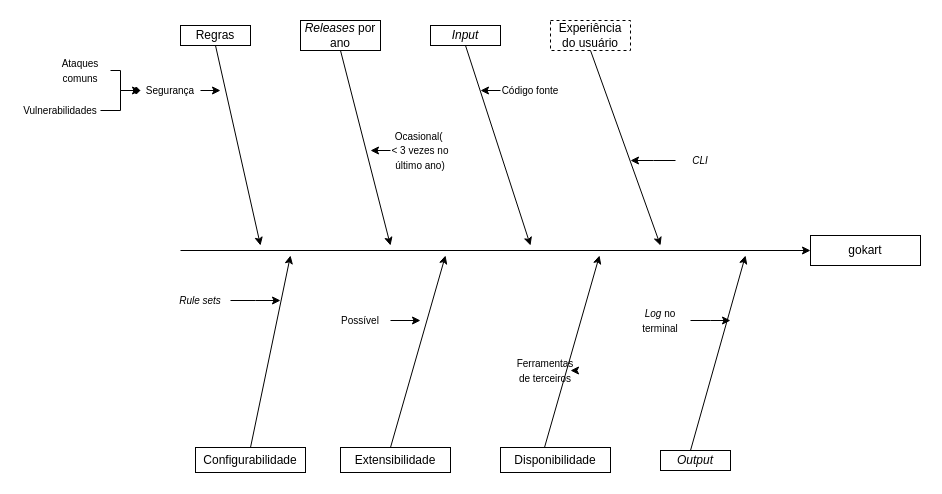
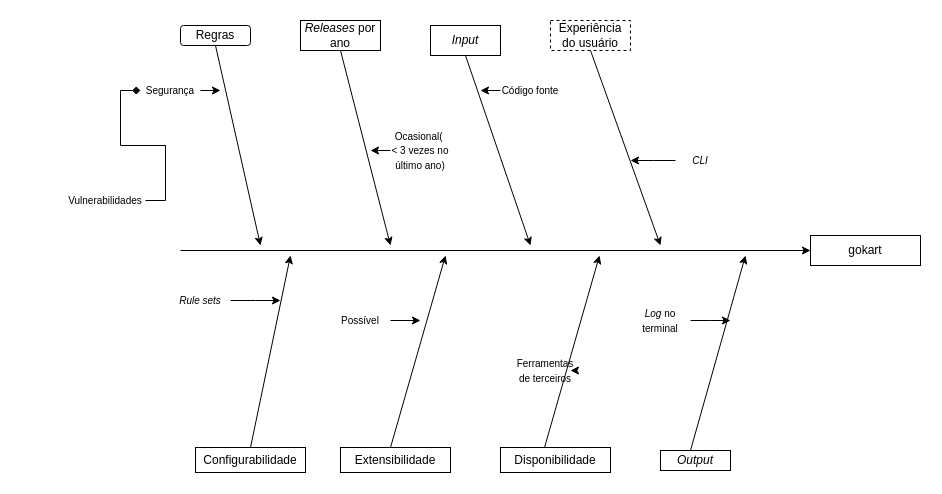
node "Regras": shape rectangle -> rounded rectangle
node "Input": size 70x20 -> 70x30
node "Ataques comuns": removed
edge "Ataques comuns" -> "Segurança": removed
node "Vulnerabilidades": moved (61, 111) -> (106, 201)
